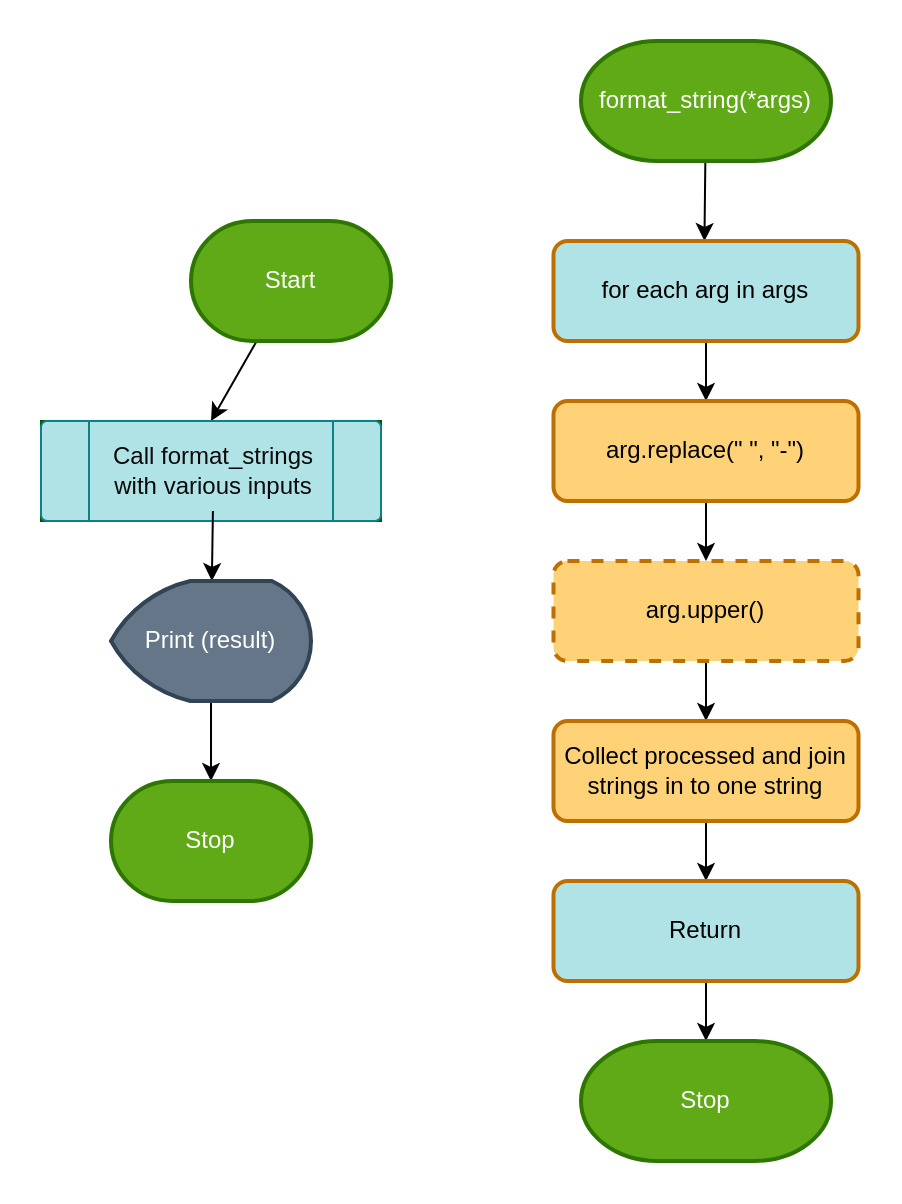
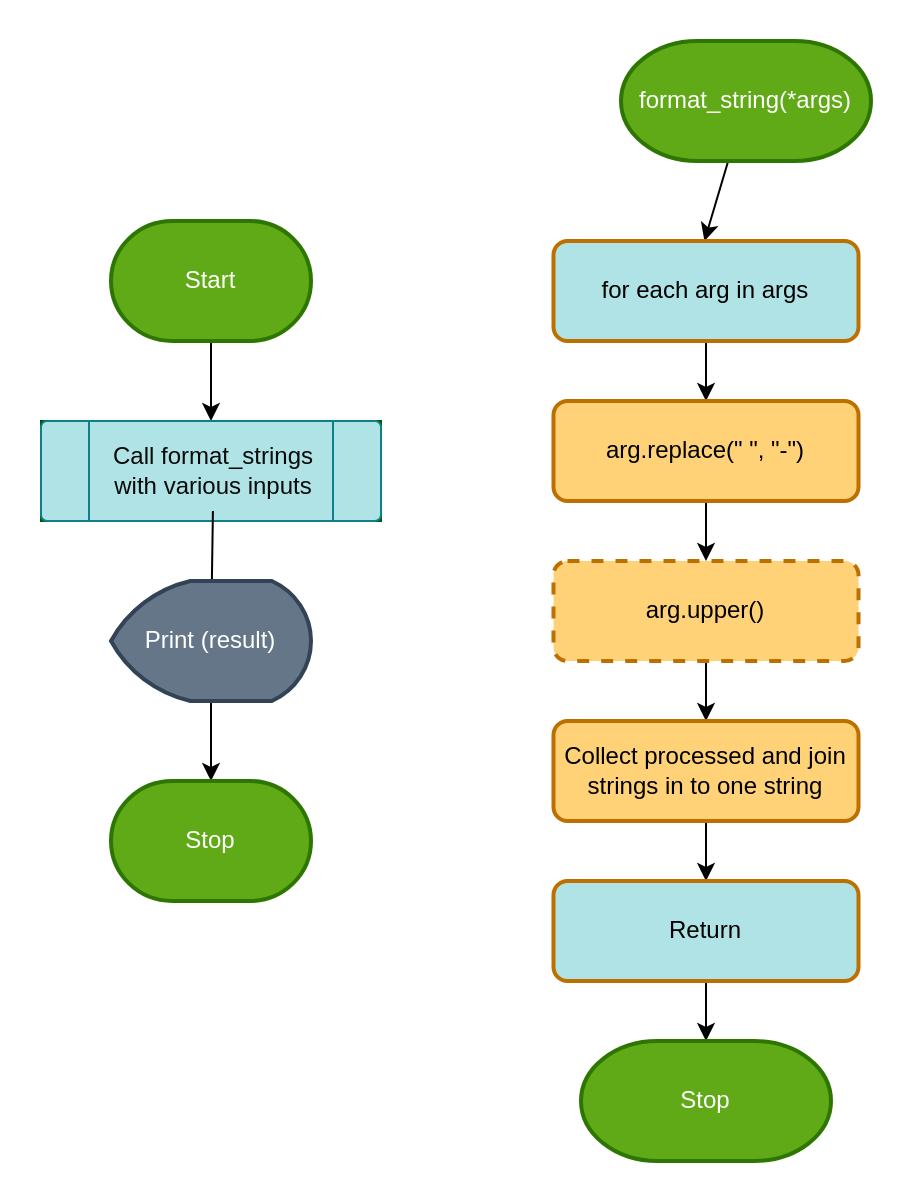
node "format_string(*args)": moved (706, 101) -> (746, 101)
node "Start": moved (291, 281) -> (211, 281)
edge "Call format_strings with various inputs" -> "Print (result)": arrowhead classic -> none
